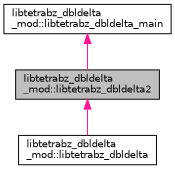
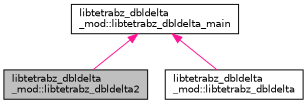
edge "libtetrabz_dbldelta _mod::libtetrabz_dbldelta" -> "libtetrabz_dbldelta _mod::libtetrabz_dbldelta2": now "libtetrabz_dbldelta _mod::libtetrabz_dbldelta" -> "libtetrabz_dbldelta _mod::libtetrabz_dbldelta_main"
